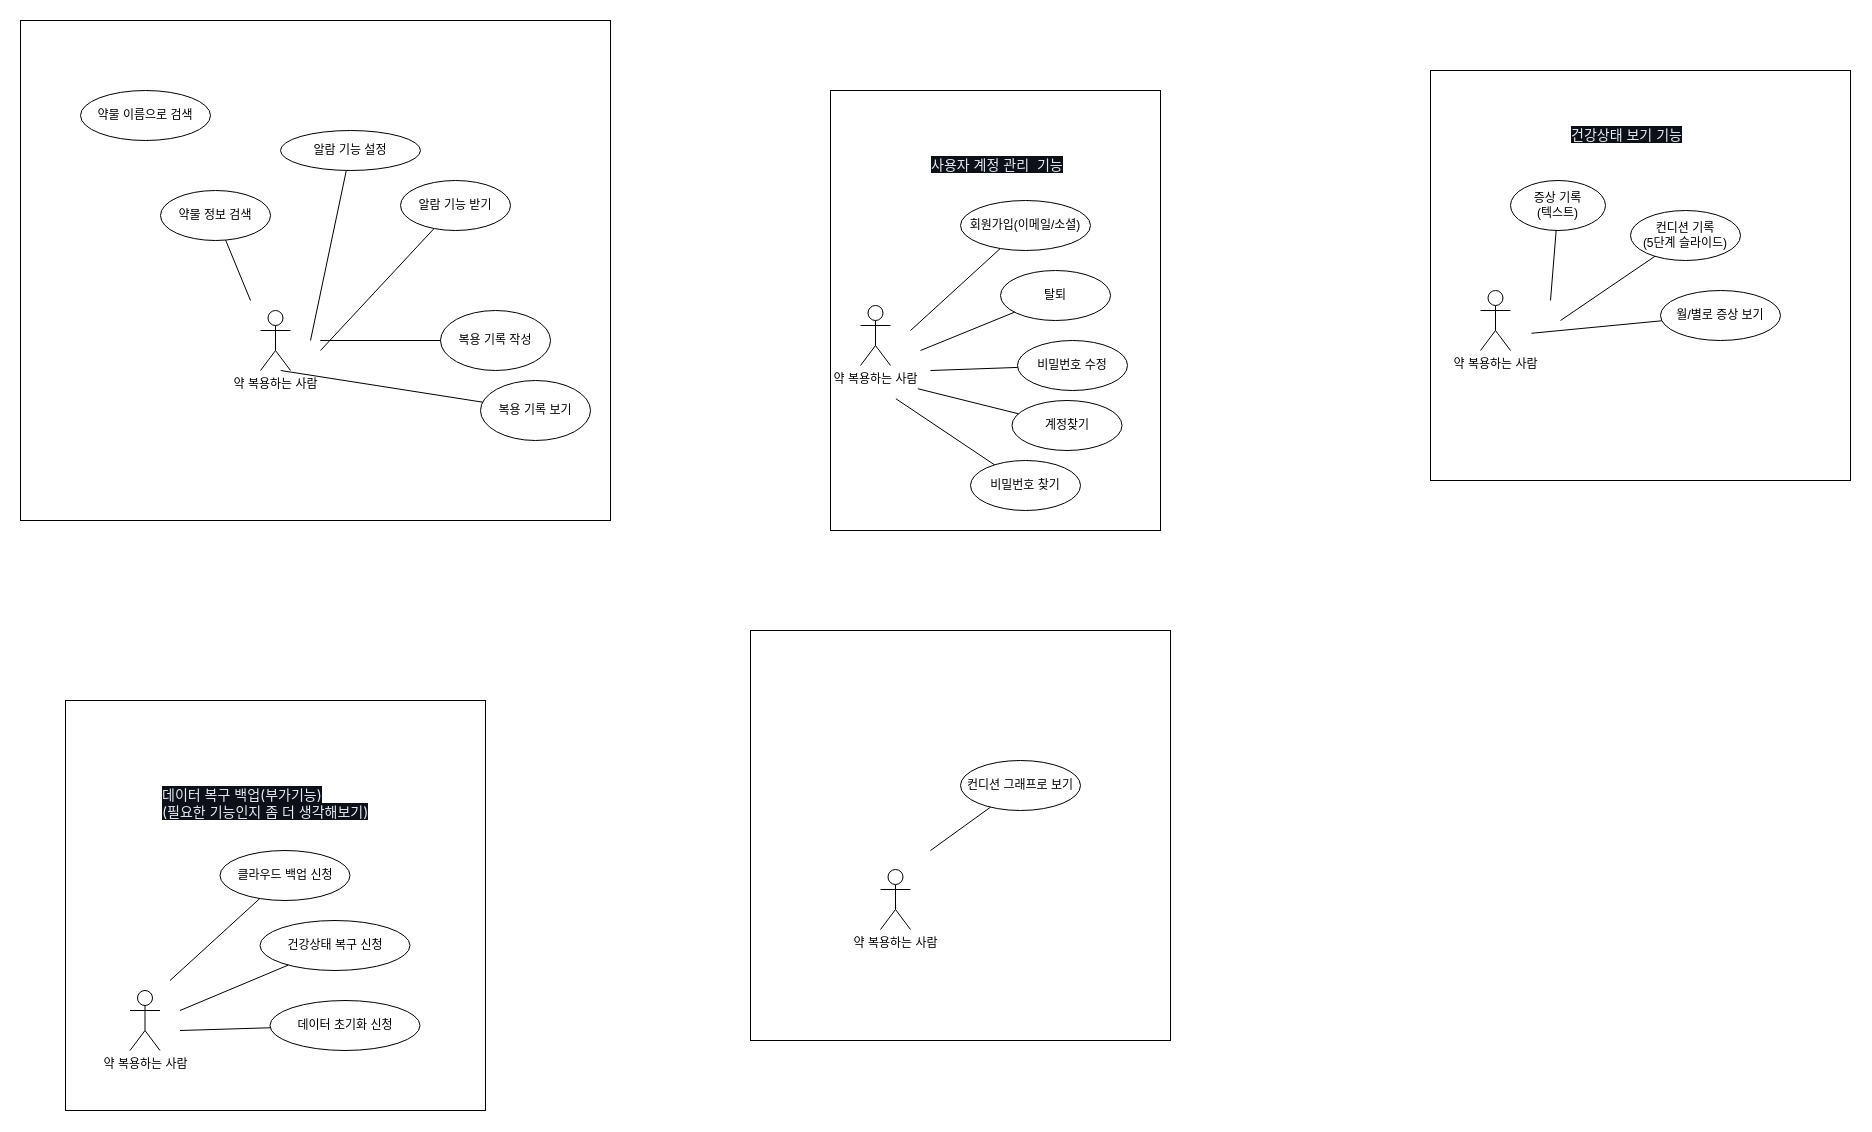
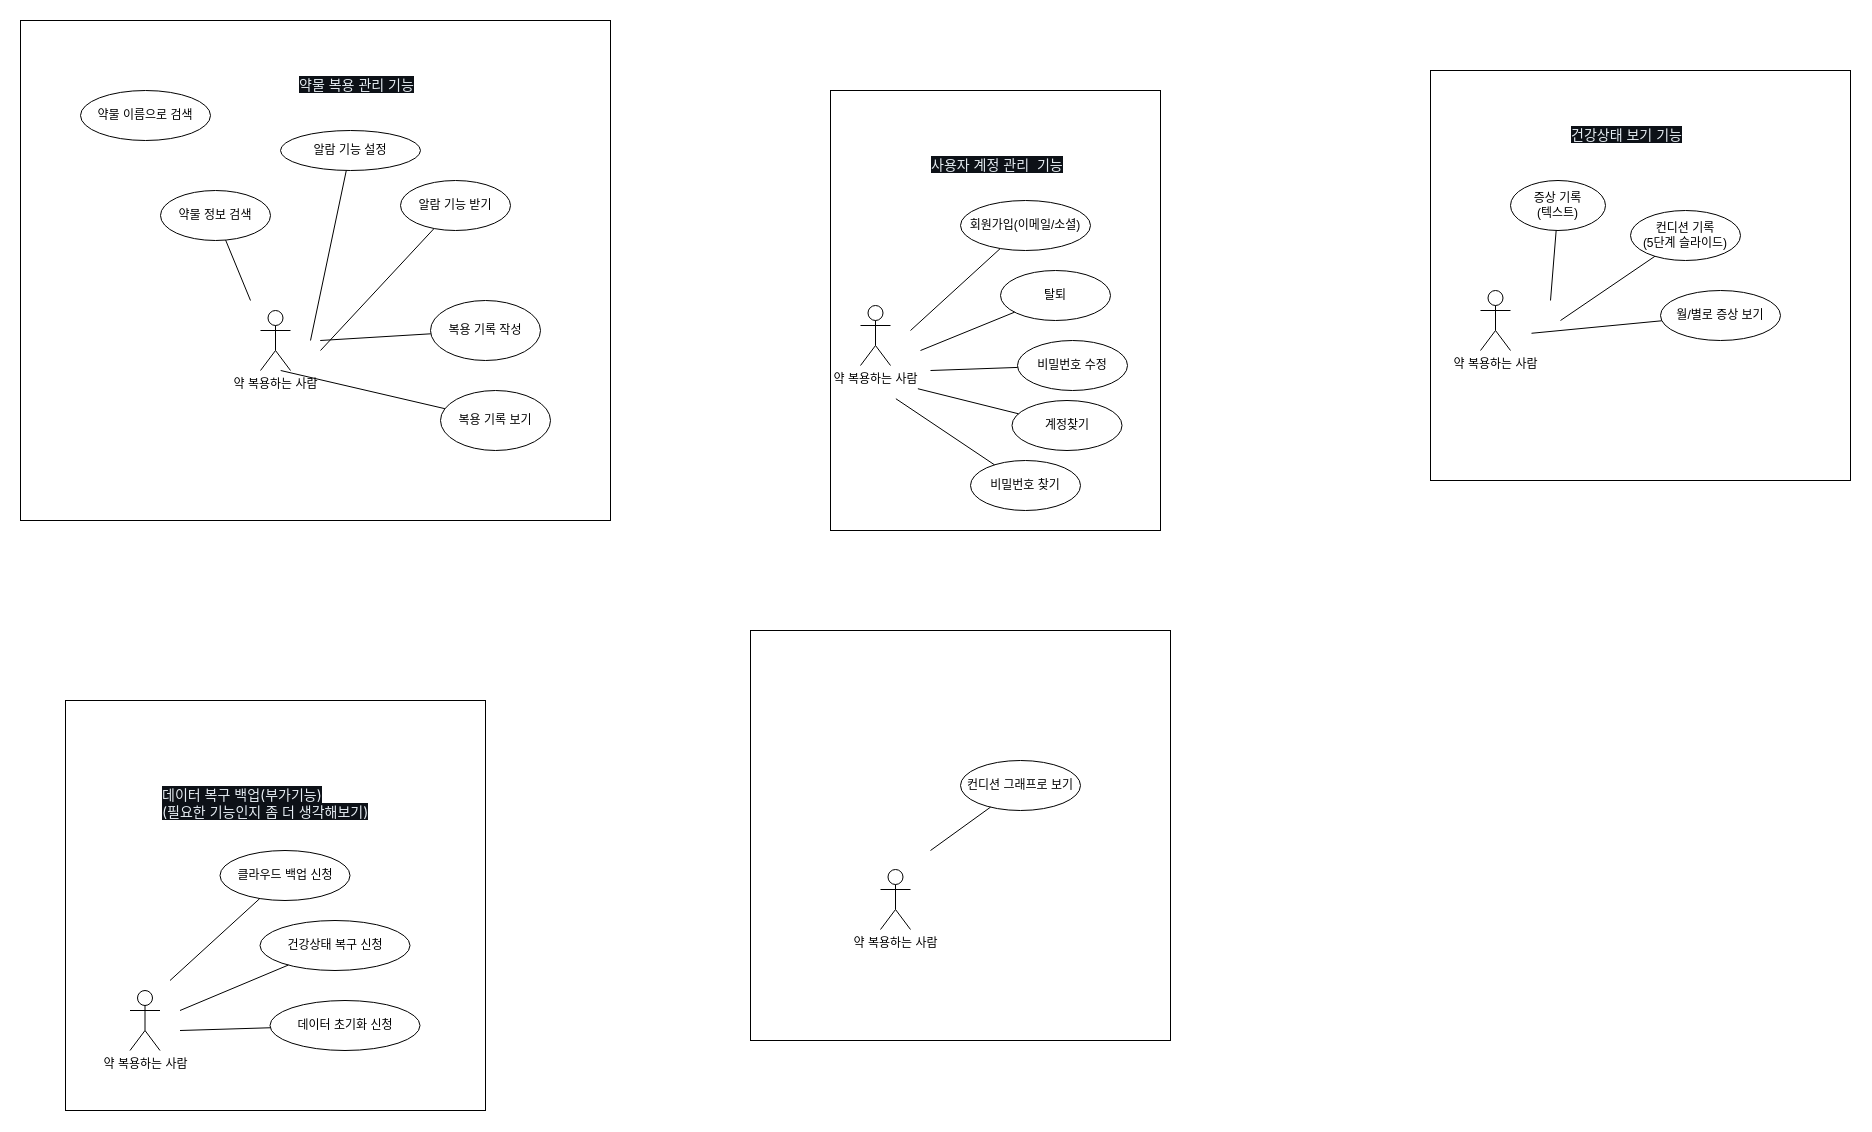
node "약물 복용 관리 기능": added
node "복용 기록 작성": moved (496, 341) -> (486, 331)
node "복용 기록 보기": moved (536, 411) -> (496, 421)
